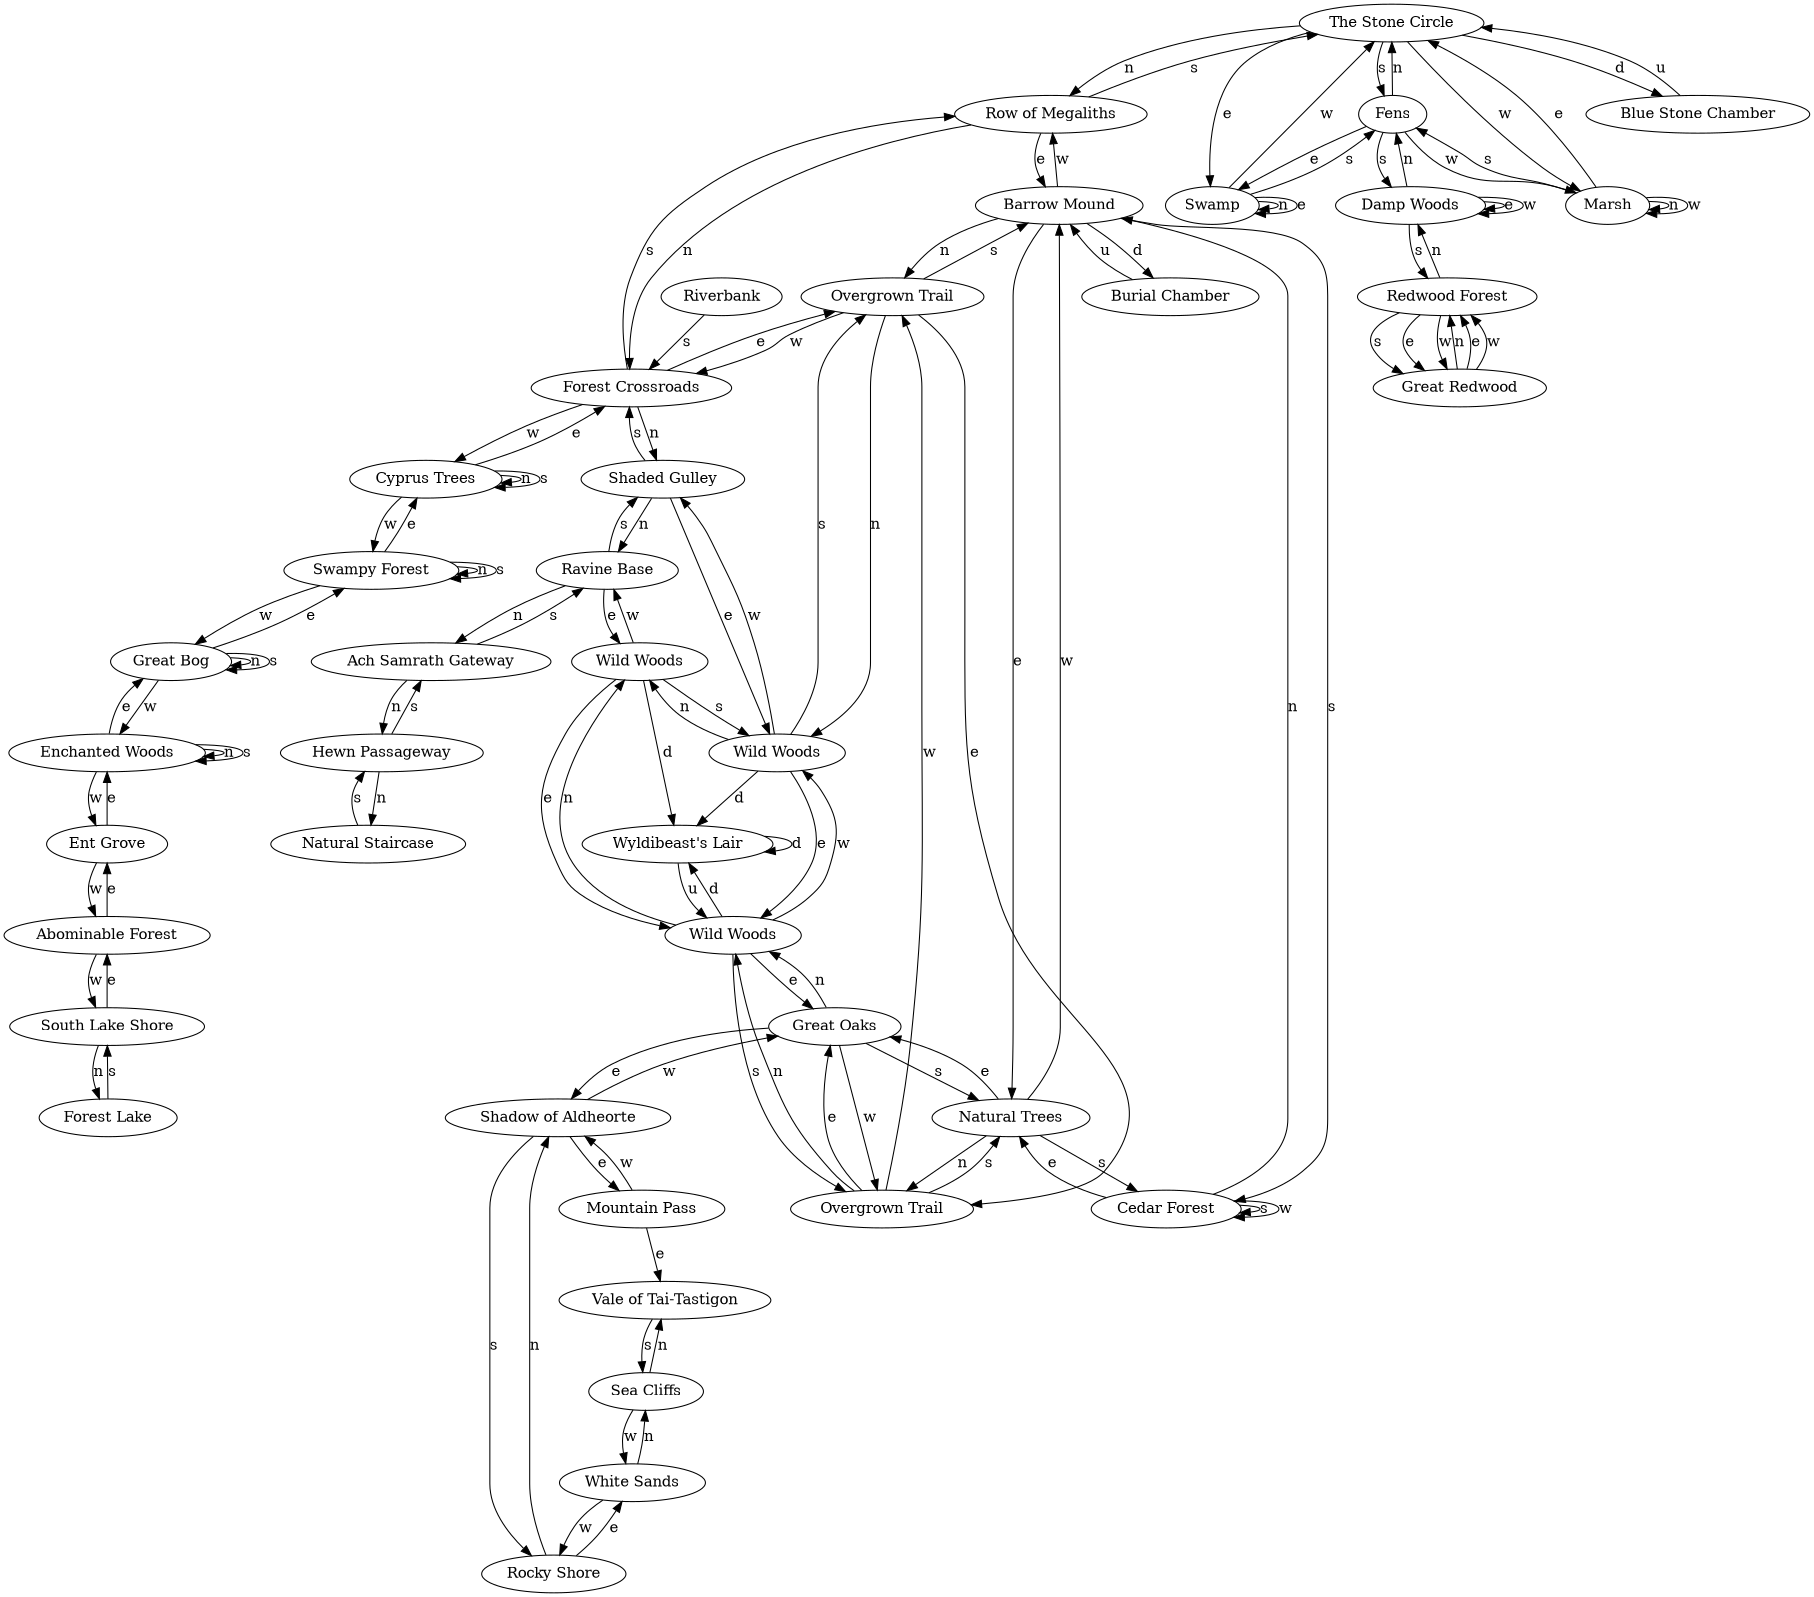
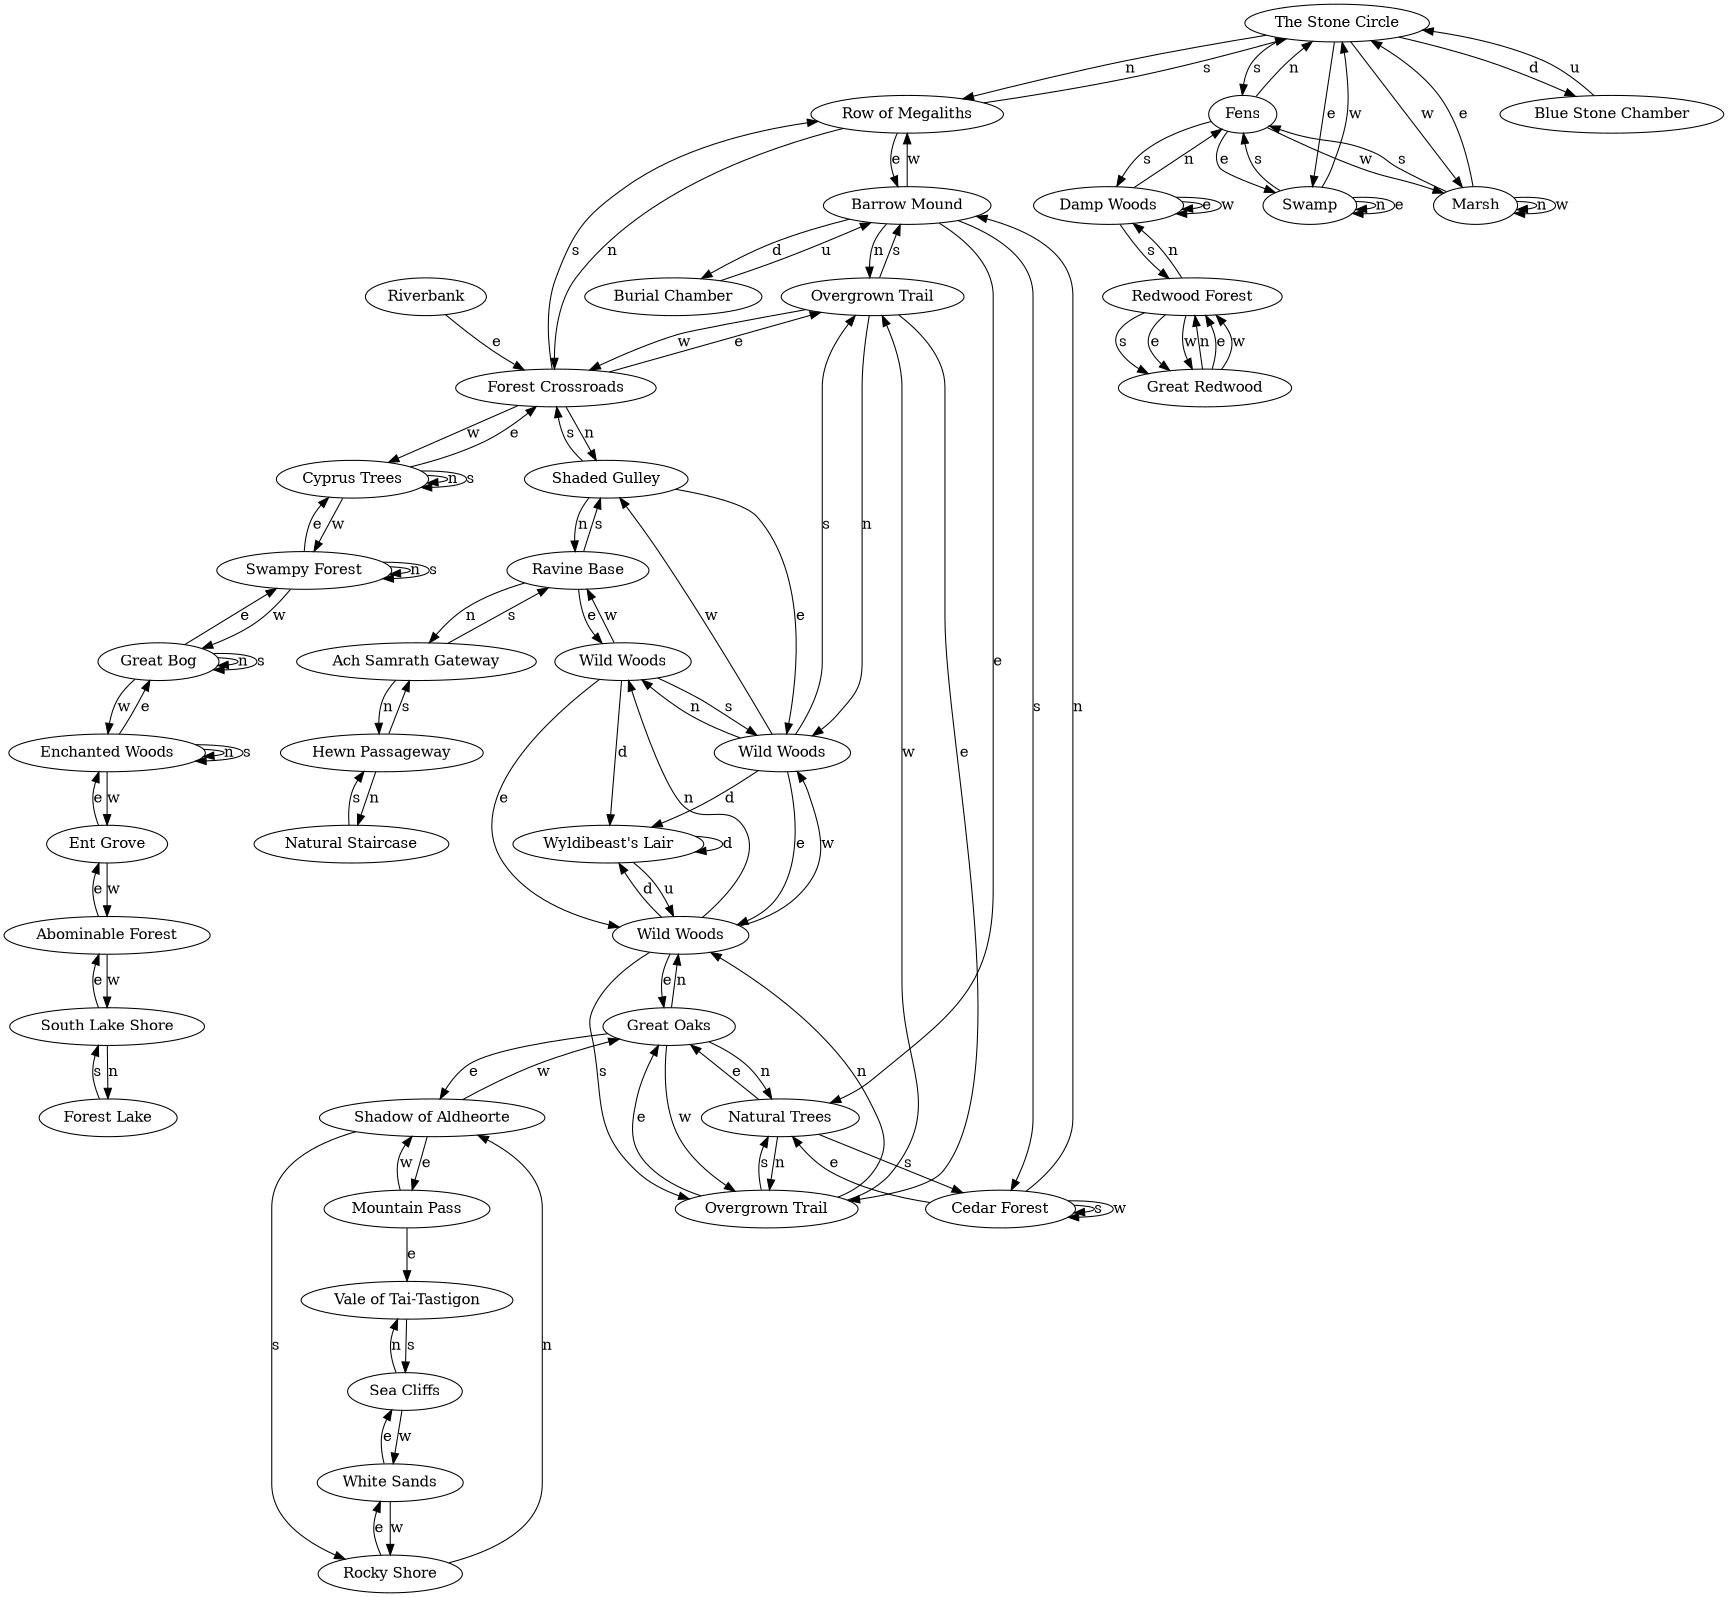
edge "Riverbank" -> "Forest Crossroads": label "s" -> "e"
edge "Natural Trees" -> "Barrow Mound": removed, label "w"
edge "Great Oaks" -> "Natural Trees": label "s" -> "n"
edge "White Sands" -> "Sea Cliffs": label "n" -> "e"
